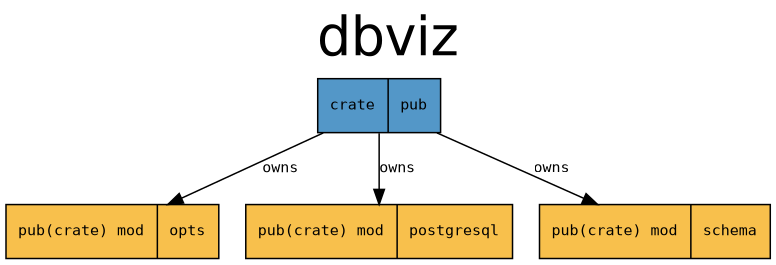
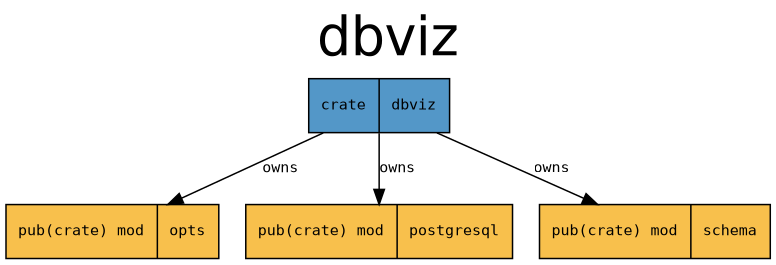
node "crate": text "pub" -> "dbviz"
